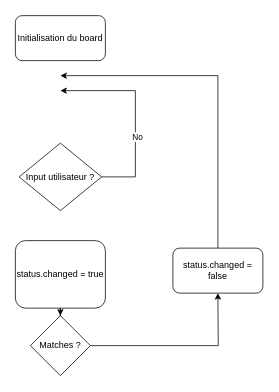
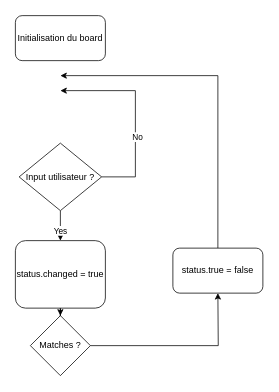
edge "Input utilisateur ?" -> "status.changed = true": added, label "Yes"
node "status.changed = false": label "status.changed = false" -> "status.true = false"
